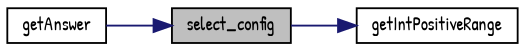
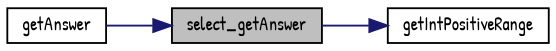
node "select_config": label "select_config" -> "select_getAnswer"
